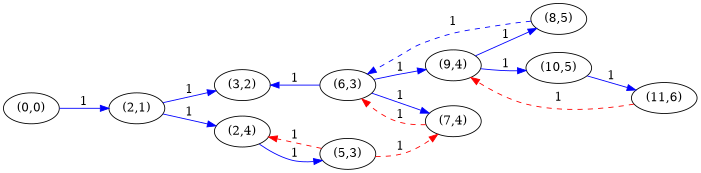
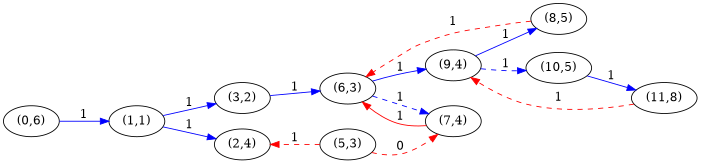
edge "(8,5)" -> "(6,3)": color blue -> red
edge "(9,4)" -> "(10,5)": style solid -> dashed
edge "(6,3)" -> "(3,2)": reversed
node "(11,6)": label "(11,6)" -> "(11,8)"
edge "(6,3)" -> "(7,4)": style solid -> dashed
node "(0,0)": label "(0,0)" -> "(0,6)"
node "(2,1)": label "(2,1)" -> "(1,1)"
edge "(7,4)" -> "(6,3)": style dashed -> solid
edge "(5,3)" -> "(7,4)": label "1" -> "0"
edge "(2,4)" -> "(5,3)": removed, label "1"
